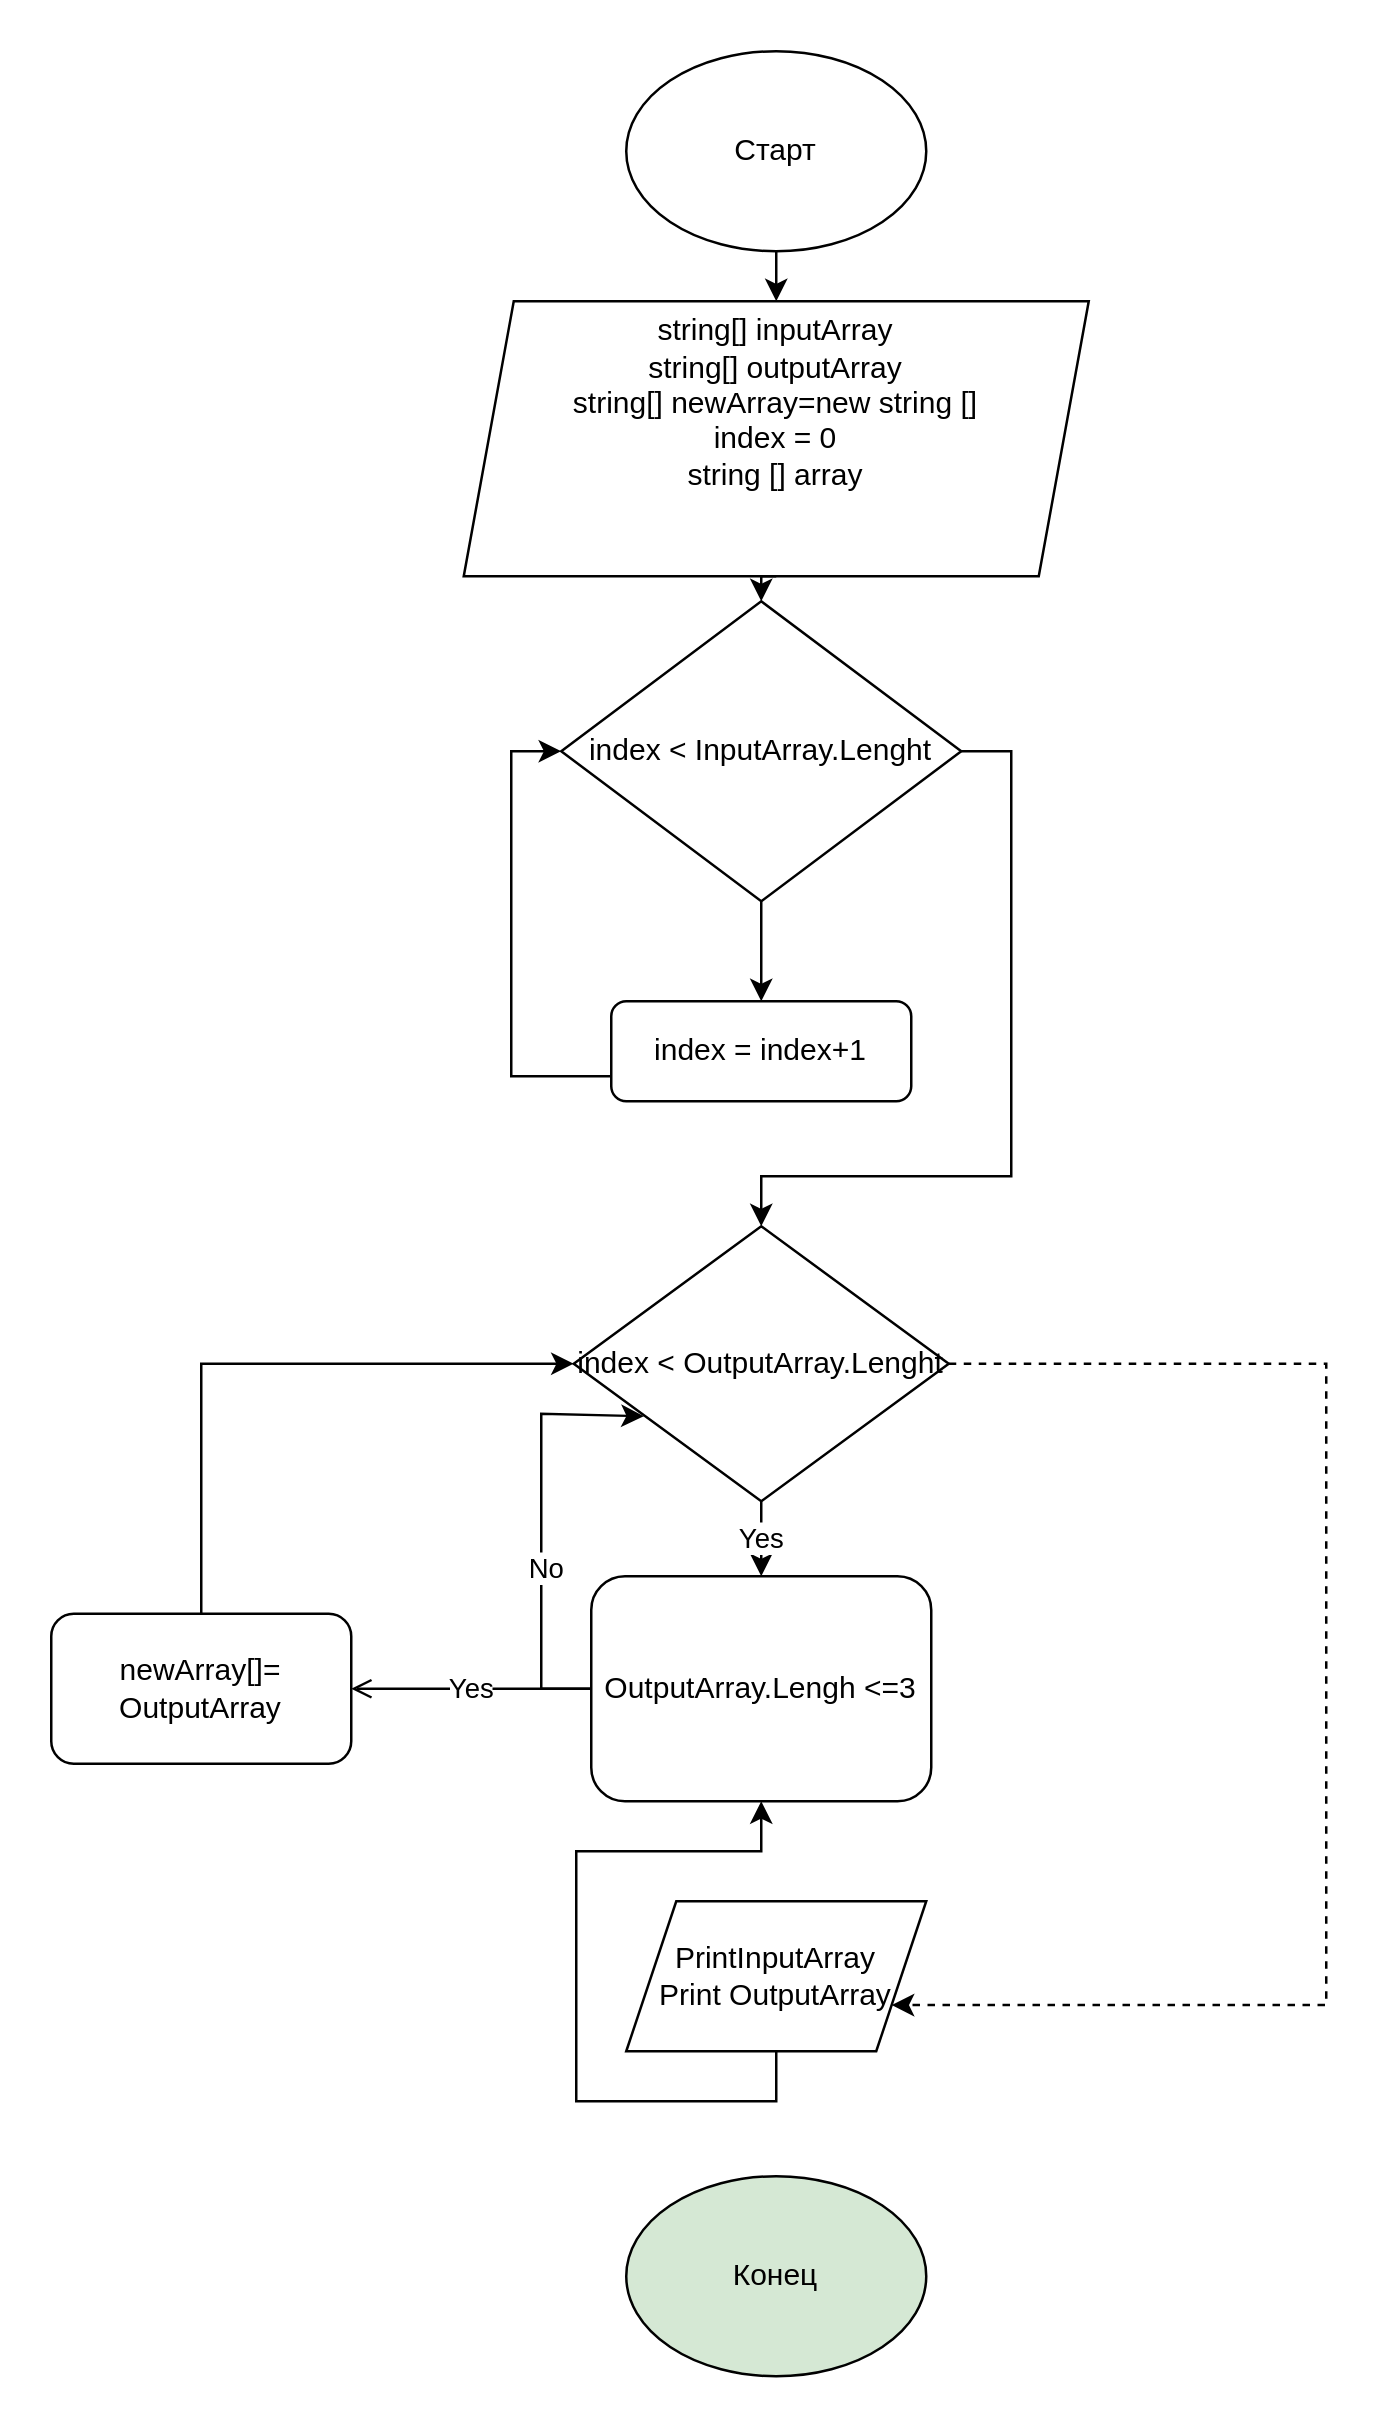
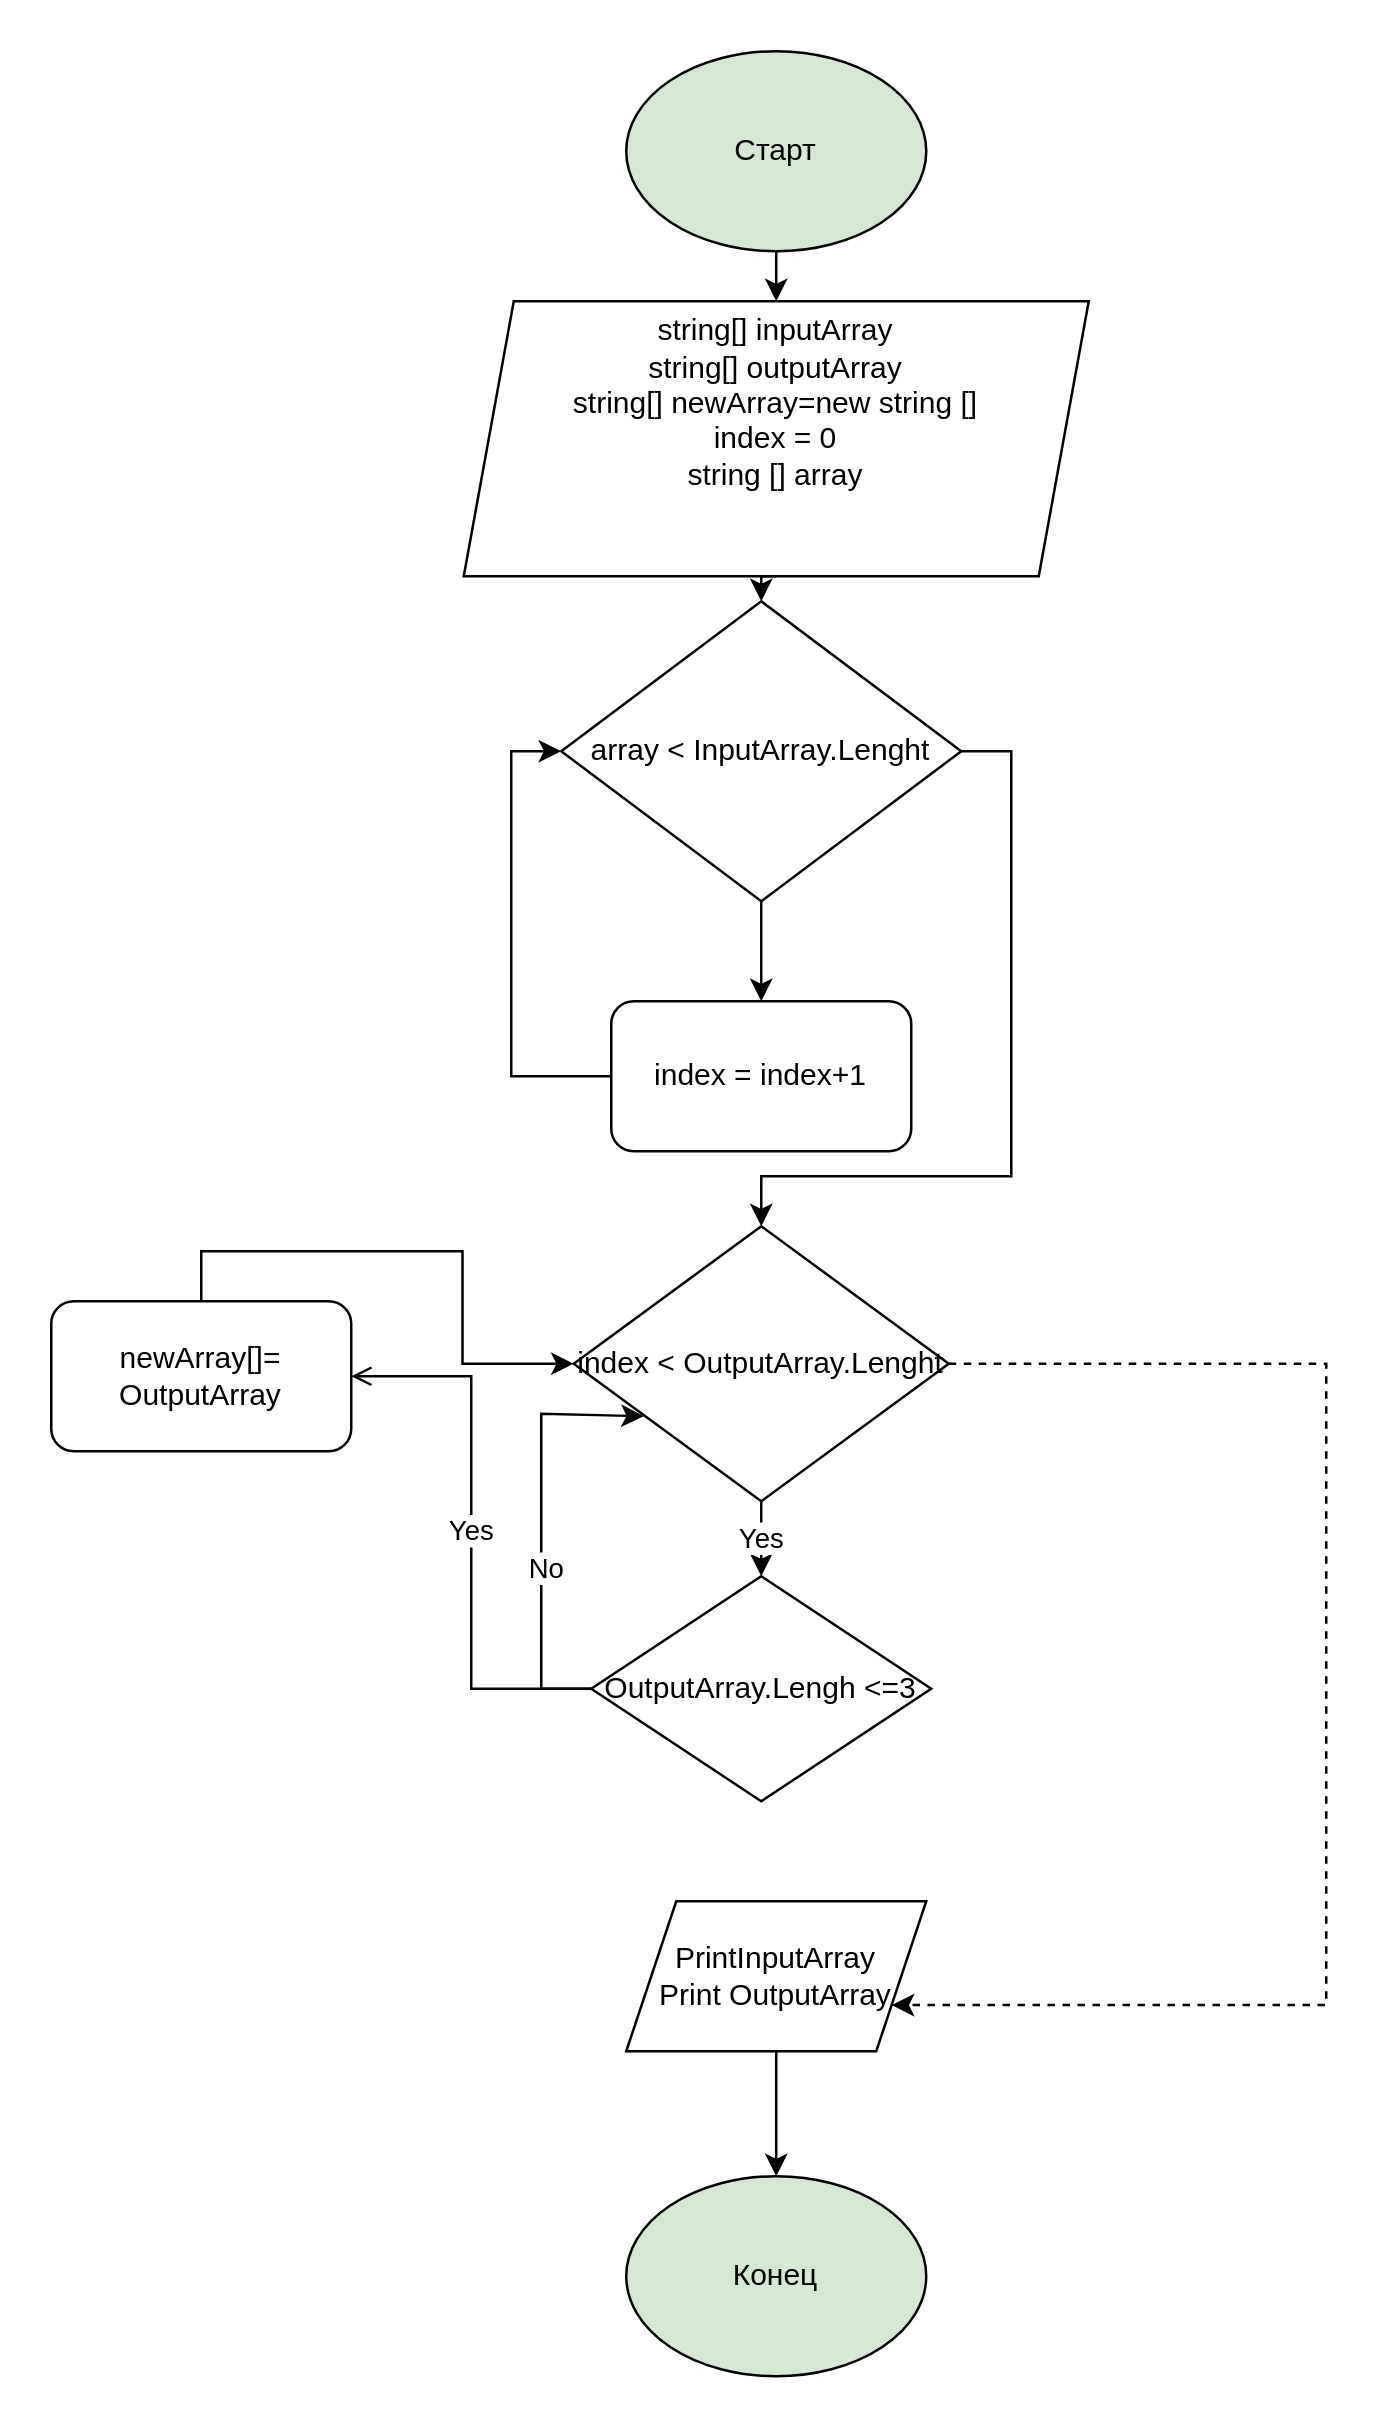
node "Старт": fillcolor #ffffff -> #d5e8d4
node "index < InputArray.Lenght": label "index < InputArray.Lenght" -> "array < InputArray.Lenght"
node "index = index+1": size 300x100 -> 300x150
node "newArray[]= OutputArray": moved (201, 1689) -> (201, 1376)
node "OutputArray.Lengh <=3": shape rounded rectangle -> diamond
edge "PrintInputArray Print OutputArray" -> "OutputArray.Lengh <=3": now "PrintInputArray Print OutputArray" -> "Конец"
